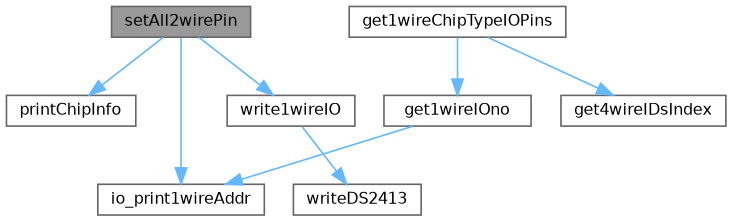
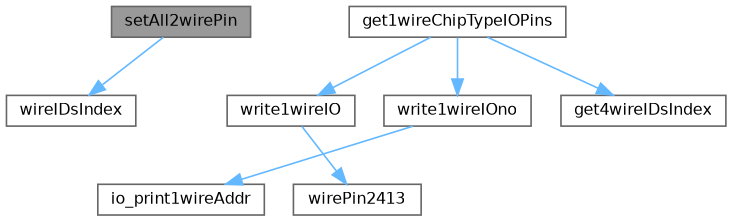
edge "setAll2wirePin" -> "write1wireIO": now "get1wireChipTypeIOPins" -> "write1wireIO"
edge "setAll2wirePin" -> "io_print1wireAddr": removed
node "printChipInfo": label "printChipInfo" -> "wireIDsIndex"
node "get1wireIOno": label "get1wireIOno" -> "write1wireIOno"
node "writeDS2413": label "writeDS2413" -> "wirePin2413"
